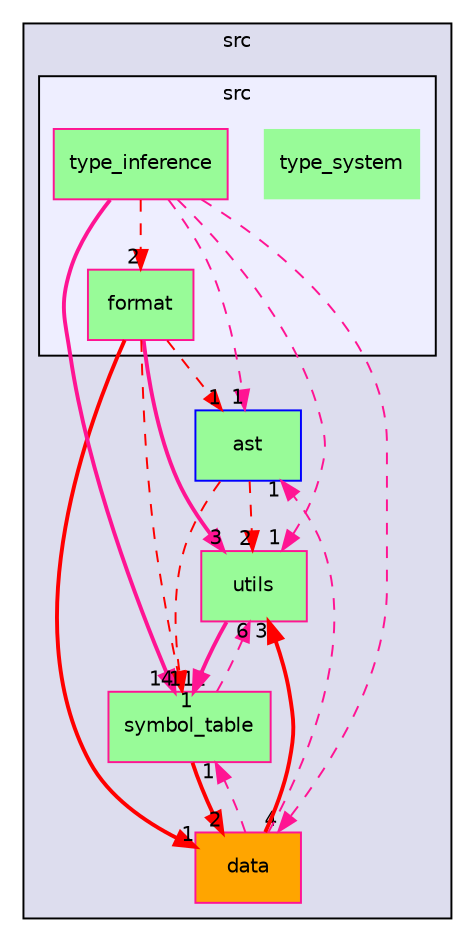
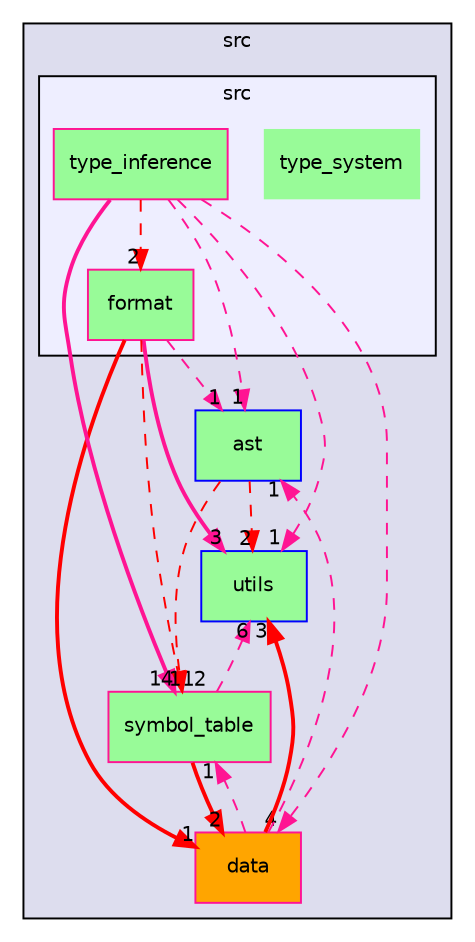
edge "format" -> "ast": color red -> deeppink
node "utils": color deeppink -> blue
edge "utils" -> "symbol_table": removed
